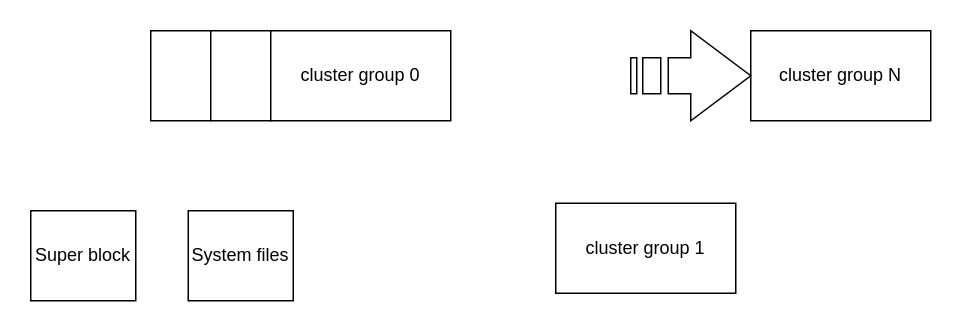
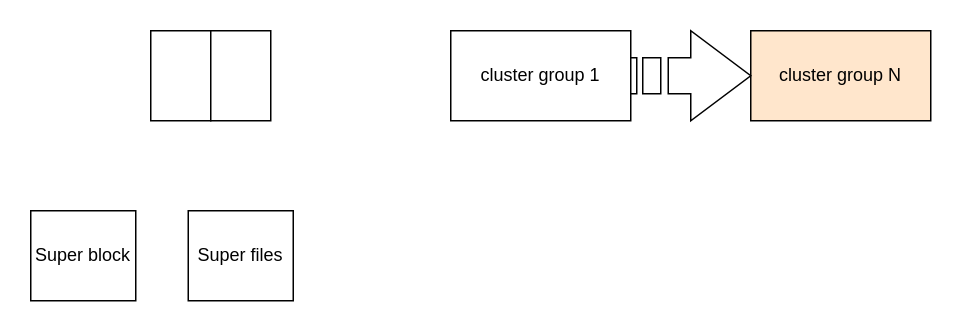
node "cluster group 0": removed
node "cluster group N": fillcolor #ffffff -> #ffe6cc
node "cluster group 1": moved (646, 248) -> (541, 76)
node "System files": label "System files" -> "Super files"
